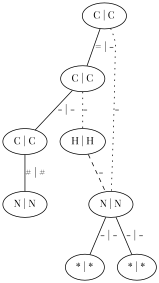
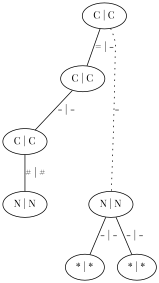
node "H | H": removed
